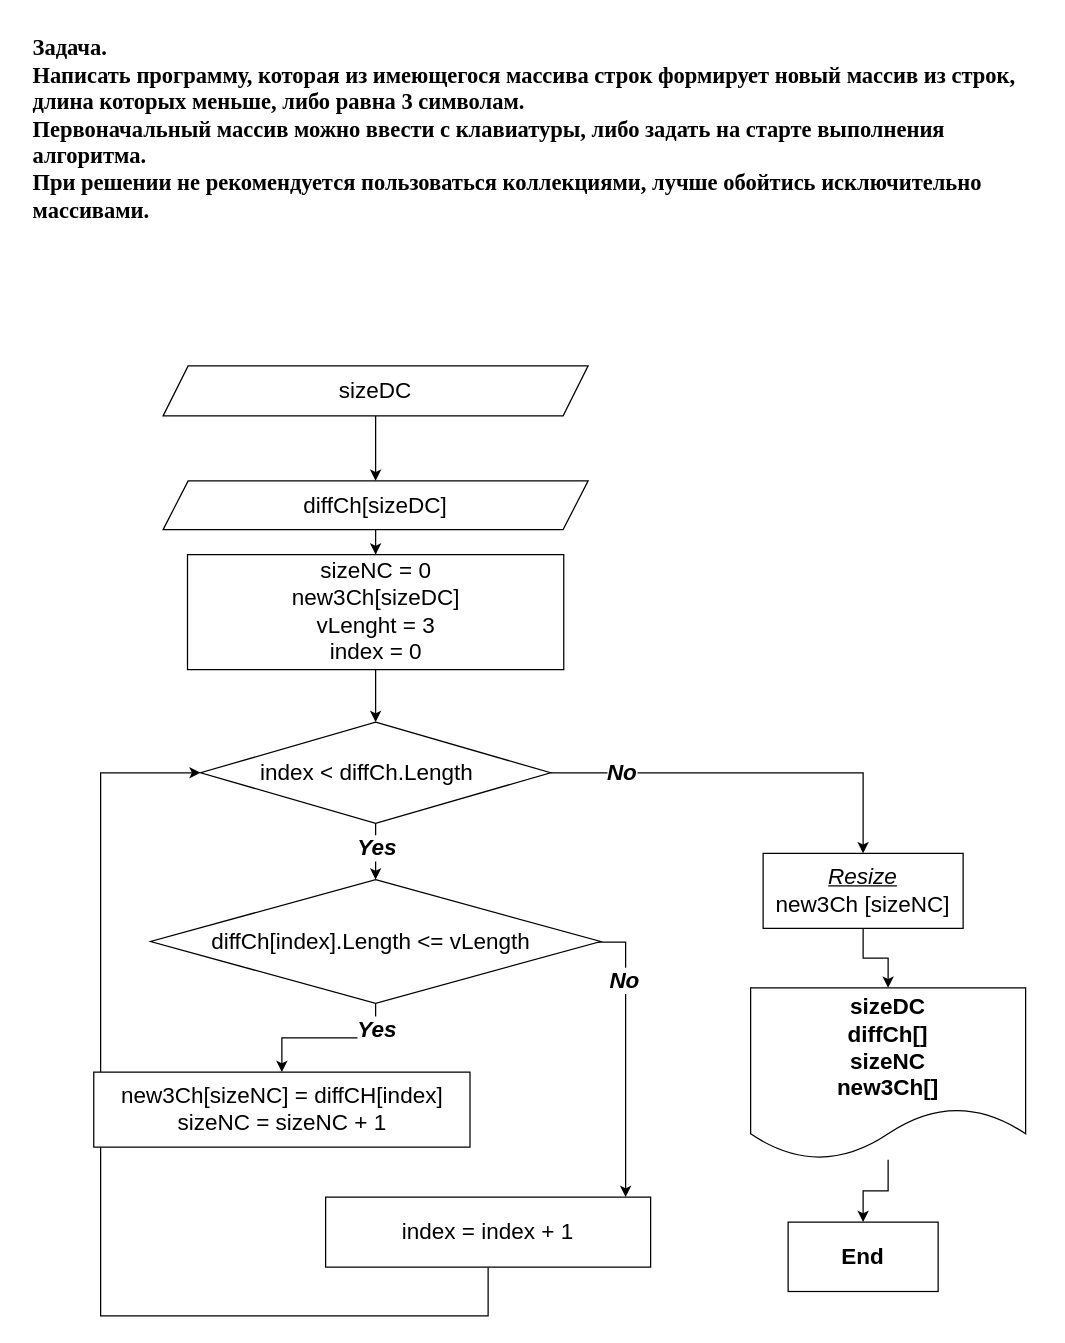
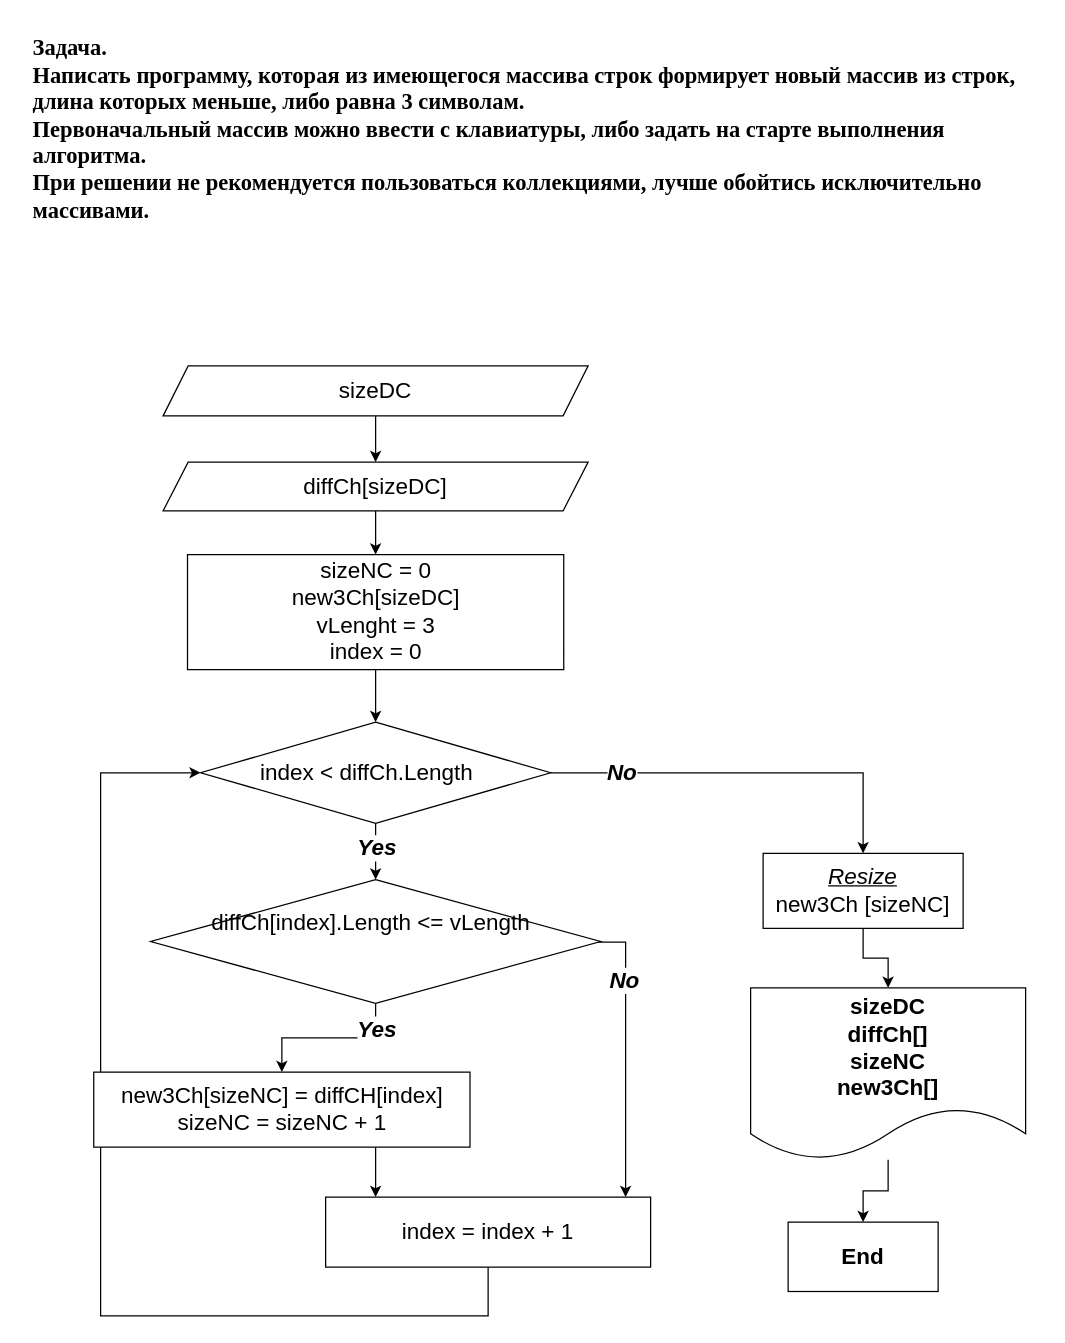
node "diffCh[sizeDC]": moved (376, 505) -> (376, 486)
node "diffCh[index].Length <= vLength": moved (372, 940) -> (372, 921)
edge "new3Ch[sizeNC] = diffCH[index] sizeNC = sizeNC + 1" -> "index = index + 1": added
